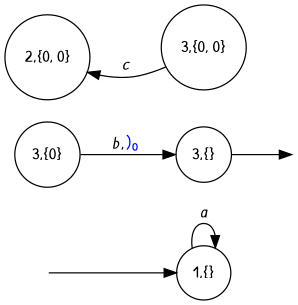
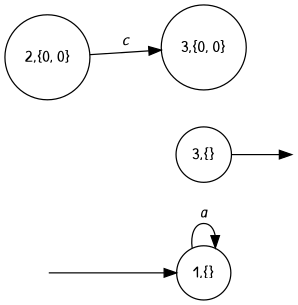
edge "3,{0, 0}" -> "2,{0, 0}": reversed
node "3,{0}": removed
